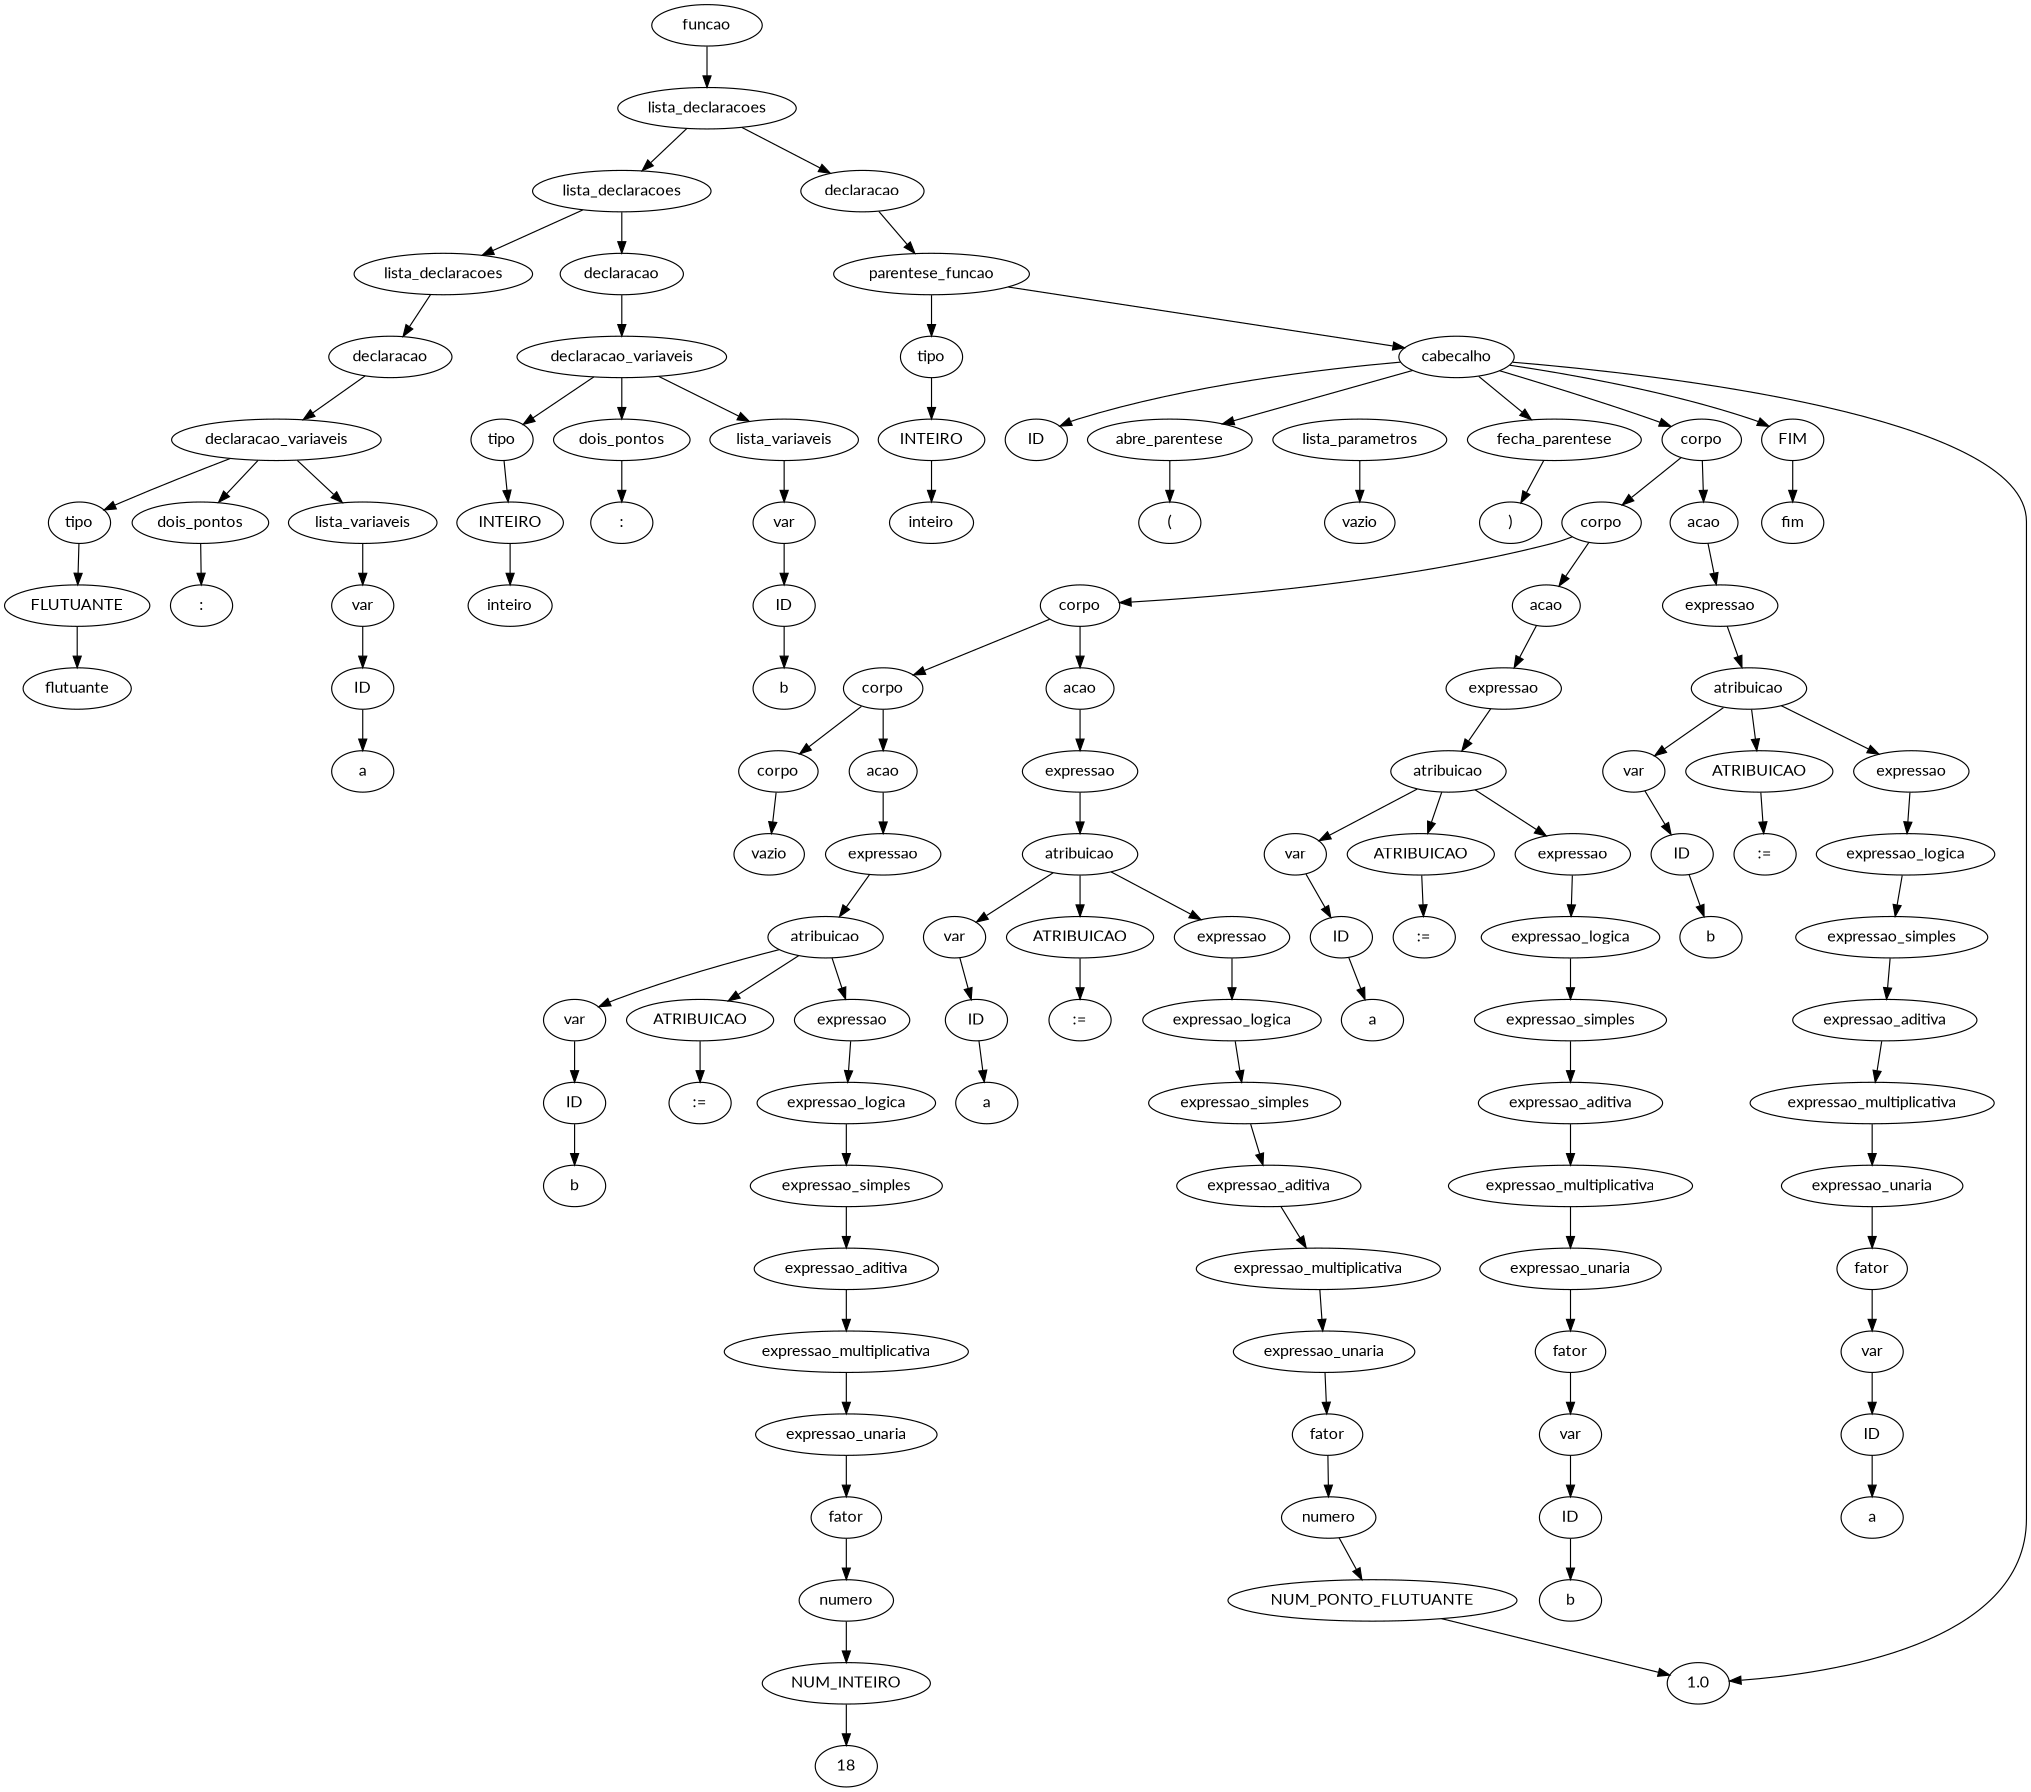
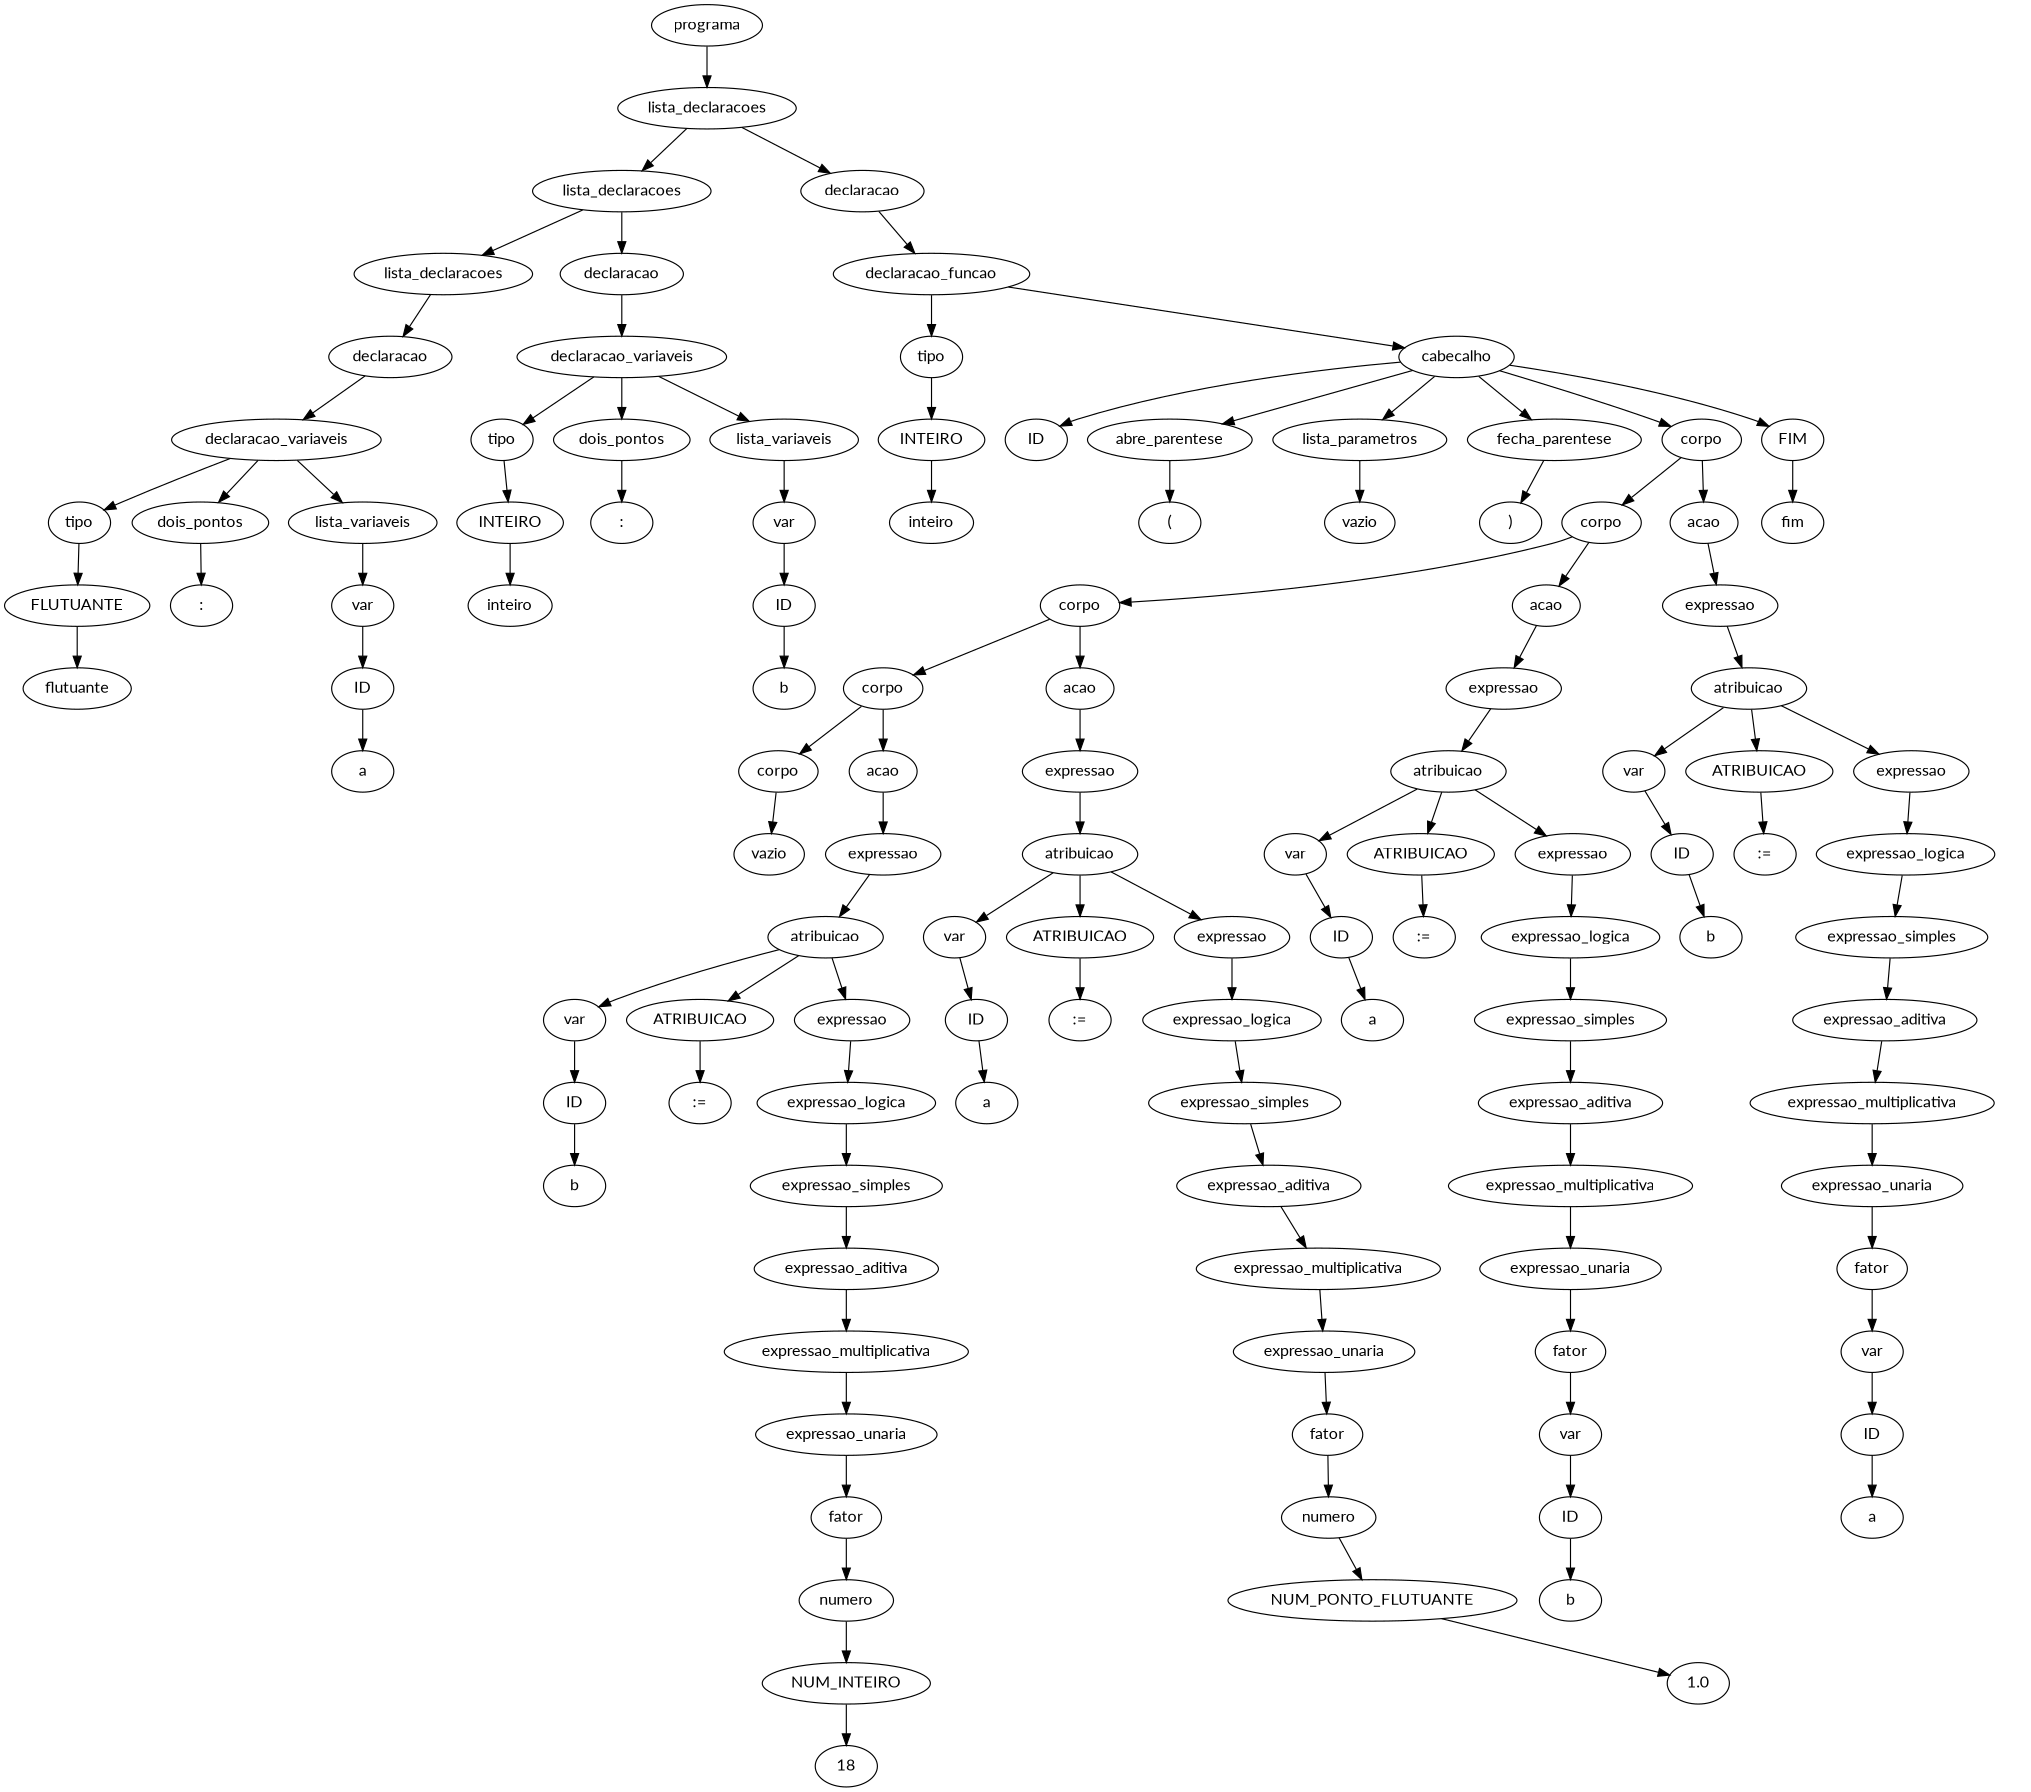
node "funcao": label "funcao" -> "programa"
node "parentese_funcao": label "parentese_funcao" -> "declaracao_funcao"
edge "cabecalho" -> "1.0": now "cabecalho" -> "lista_parametros"
